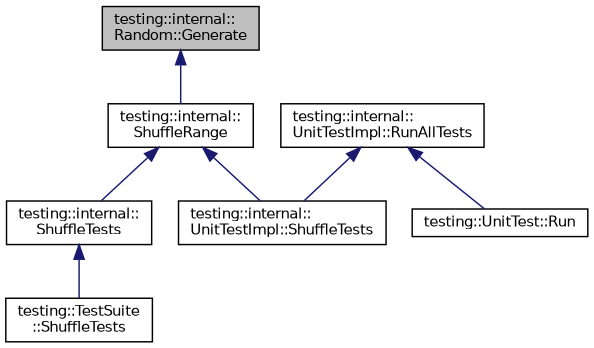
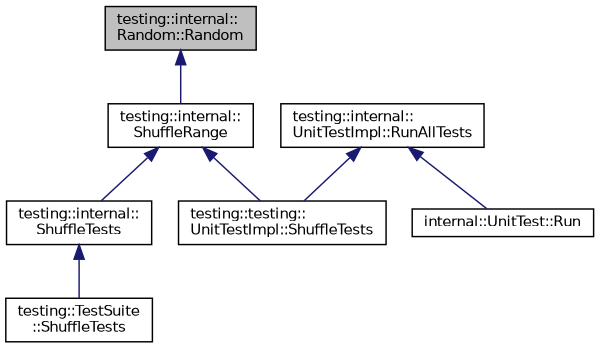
node "testing::internal:: Random::Generate": label "testing::internal:: Random::Generate" -> "testing::internal:: Random::Random"
node "testing::internal:: UnitTestImpl::ShuffleTests": label "testing::internal:: UnitTestImpl::ShuffleTests" -> "testing::testing:: UnitTestImpl::ShuffleTests"
node "testing::UnitTest::Run": label "testing::UnitTest::Run" -> "internal::UnitTest::Run"
